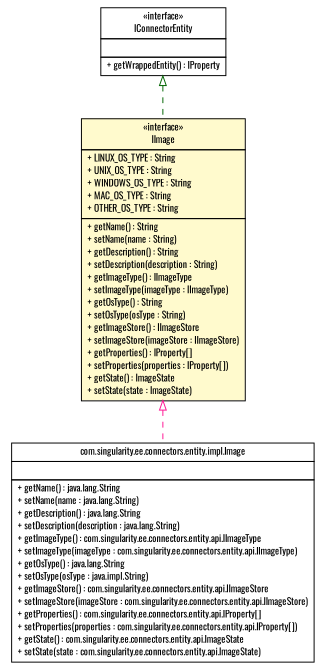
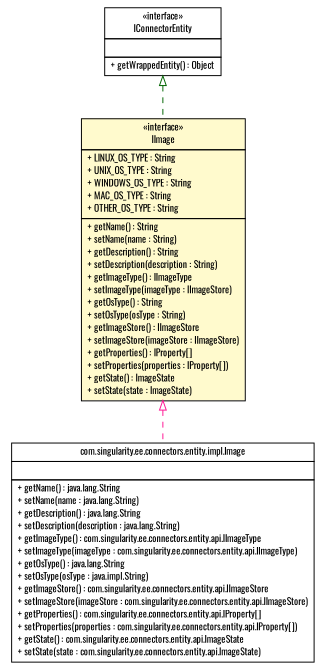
node "IConnectorEntity": text "+ getWrappedEntity() : IProperty" -> "+ getWrappedEntity() : Object"
node "IImage": text "+ setImageType(imageType : IImageType)" -> "+ setImageType(imageType : IImageStore)"
